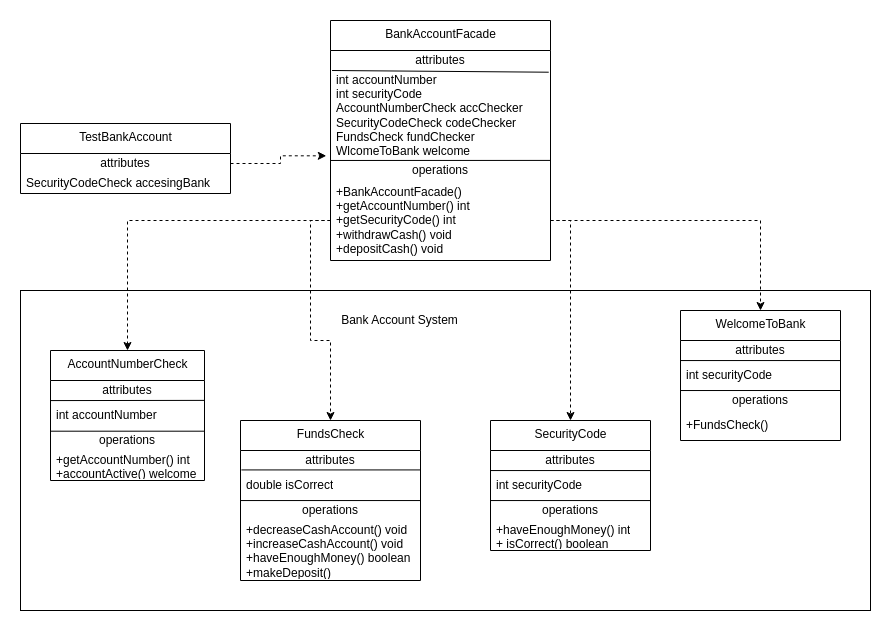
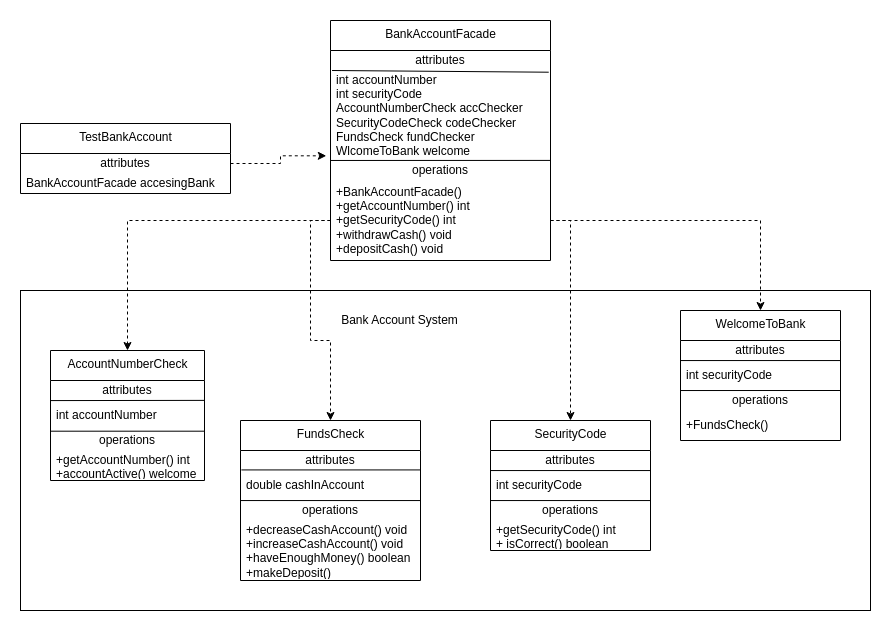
node "SecurityCodeCheck accesingBank": label "SecurityCodeCheck accesingBank" -> "BankAccountFacade accesingBank"
node "double isCorrect": label "double isCorrect" -> "double cashInAccount"
node "+haveEnoughMoney() int + isCorrect() boolean": label "+haveEnoughMoney() int + isCorrect() boolean" -> "+getSecurityCode() int + isCorrect() boolean"
